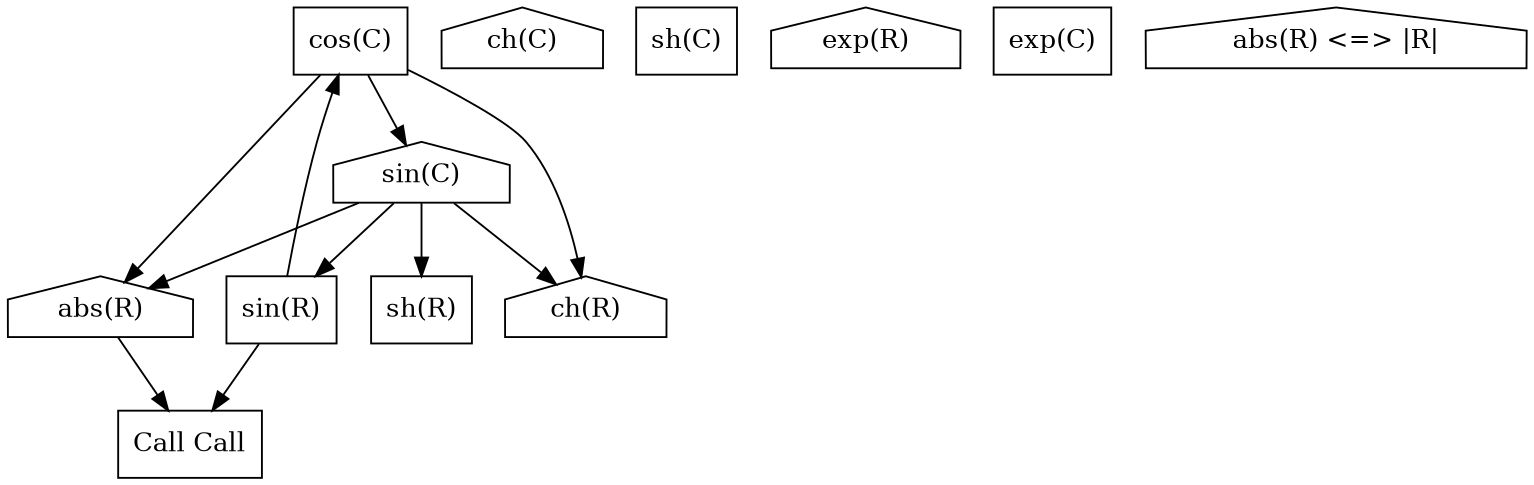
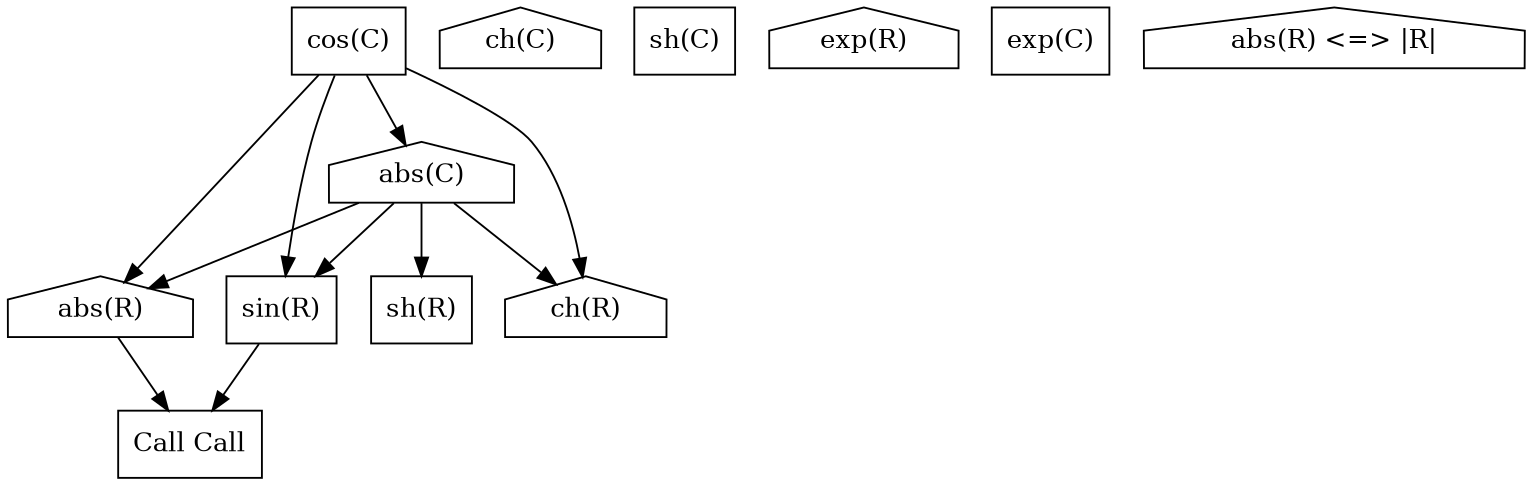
node "sin(C)": label "sin(C)" -> "abs(C)"
edge "sin(R)" -> "cos(C)": reversed
